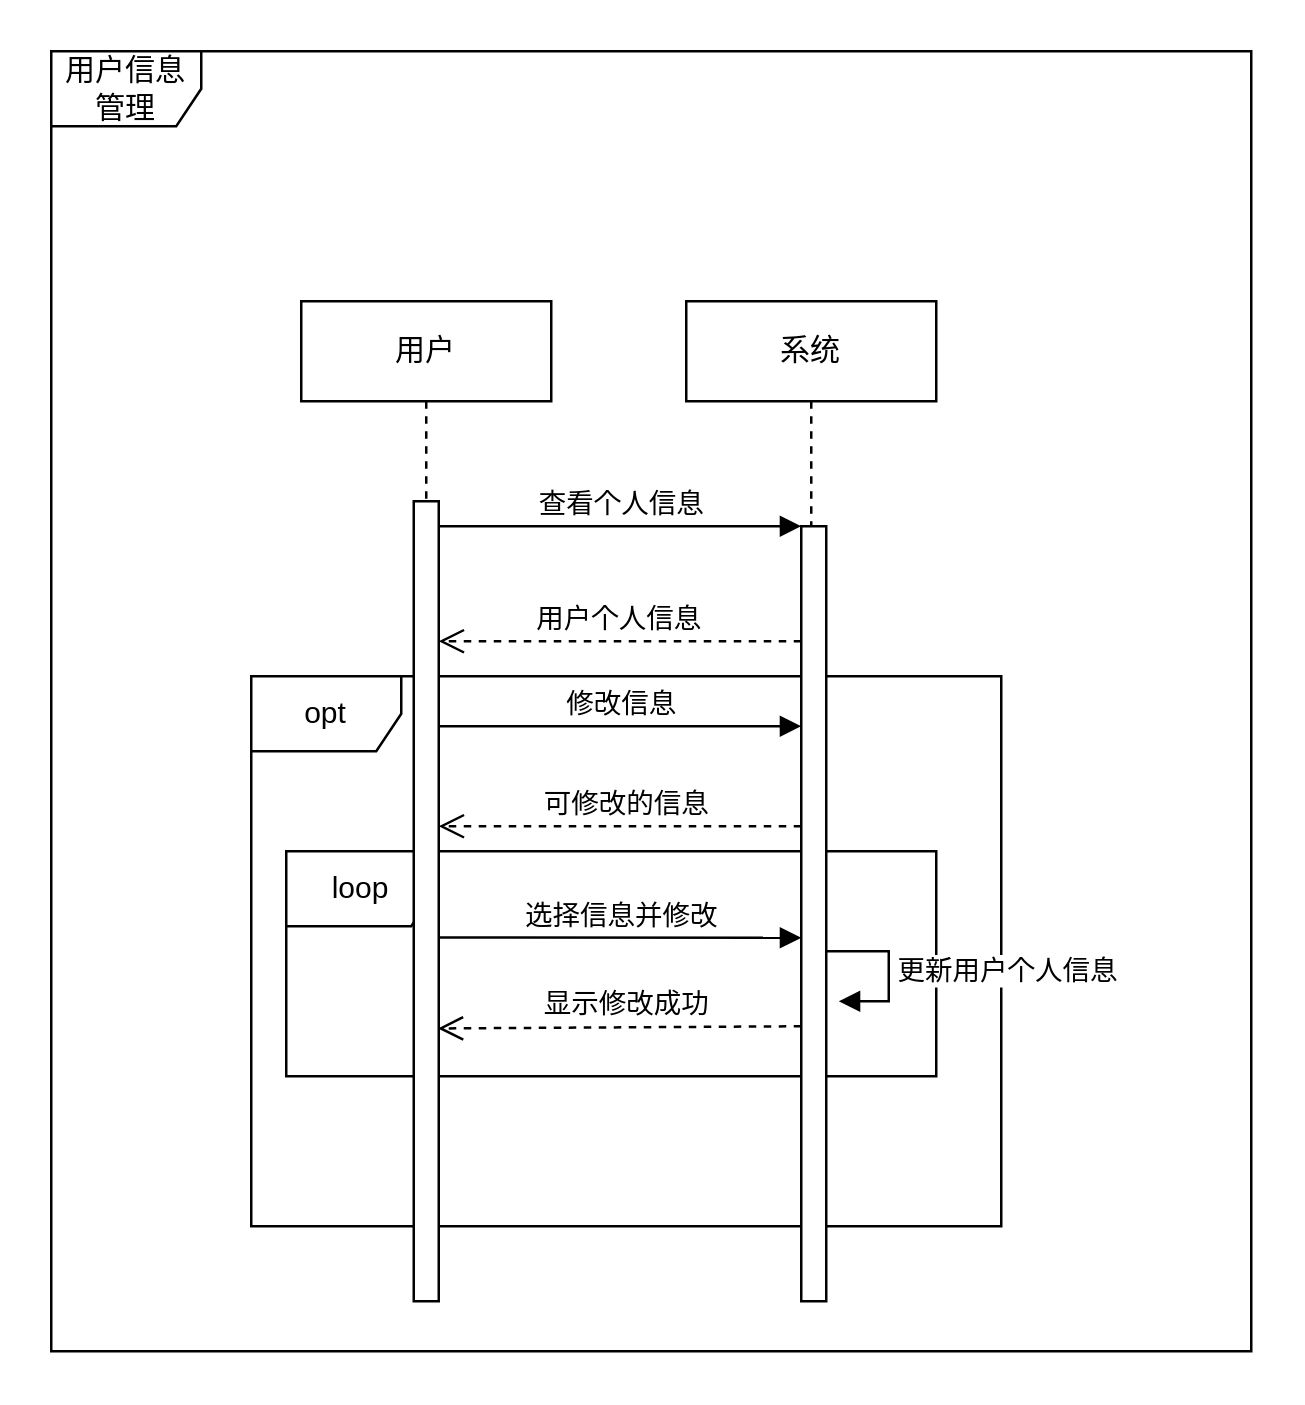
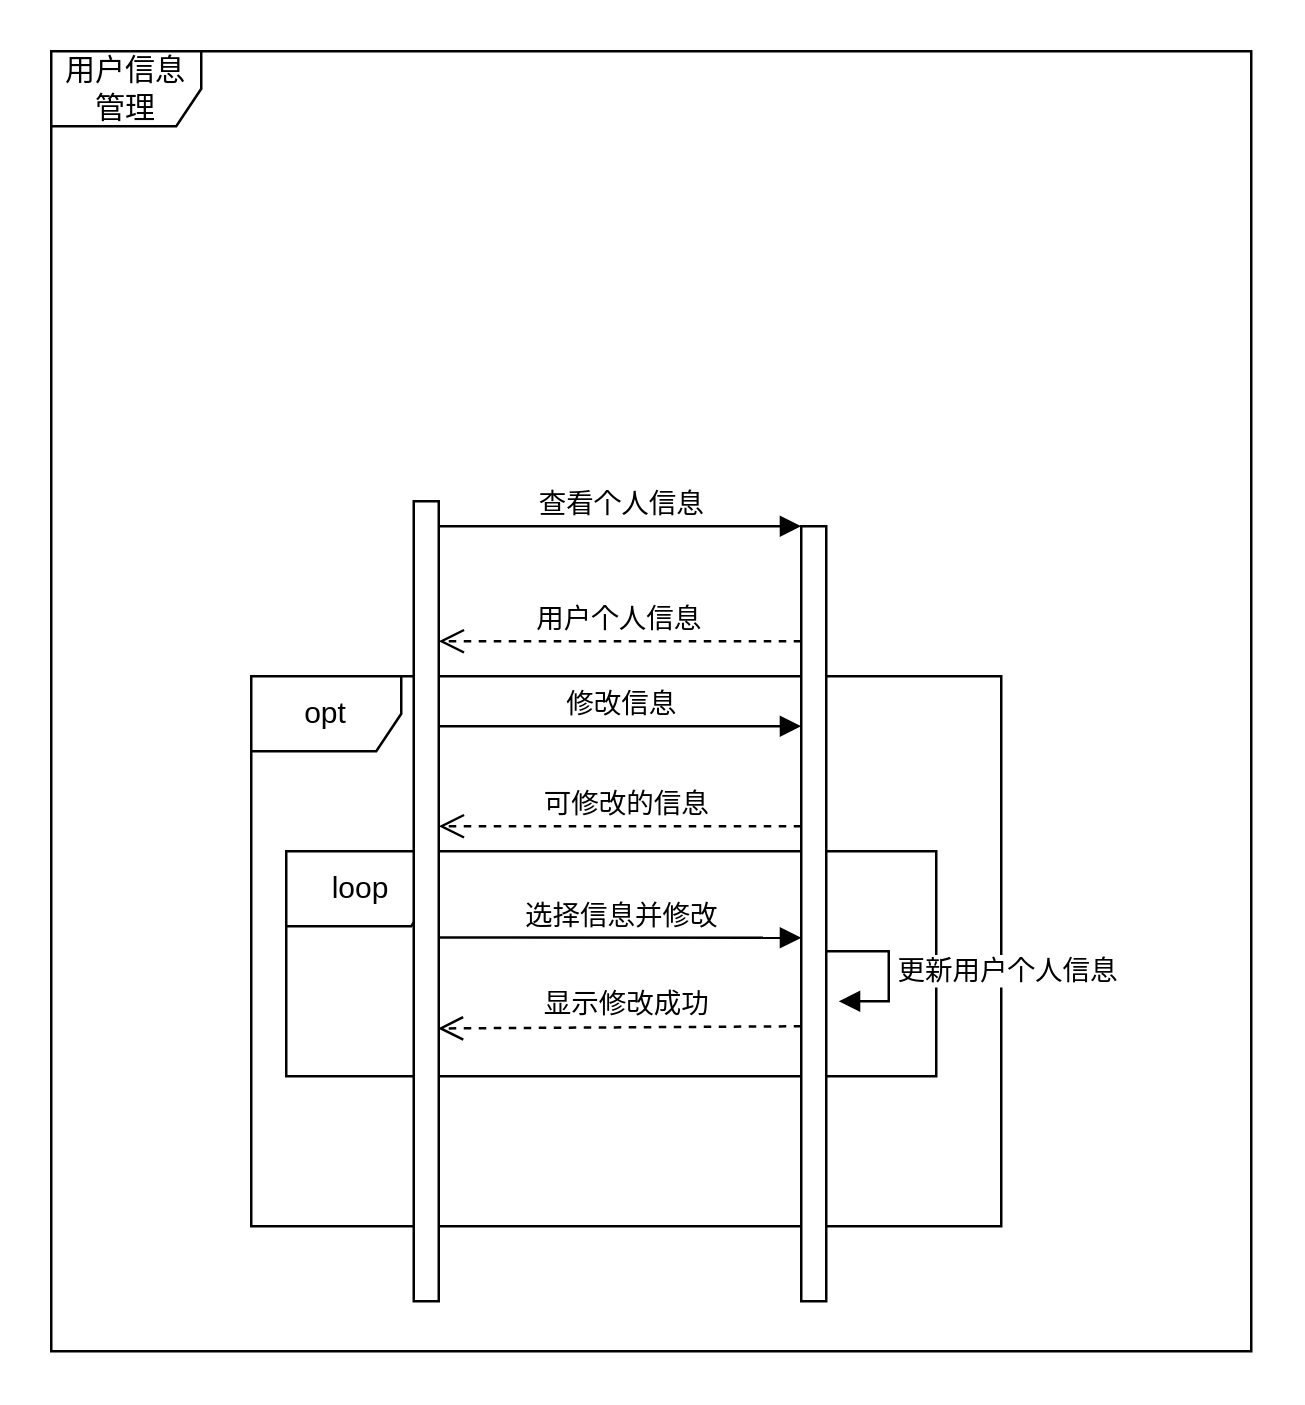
node "用户": removed
node "系统": removed
